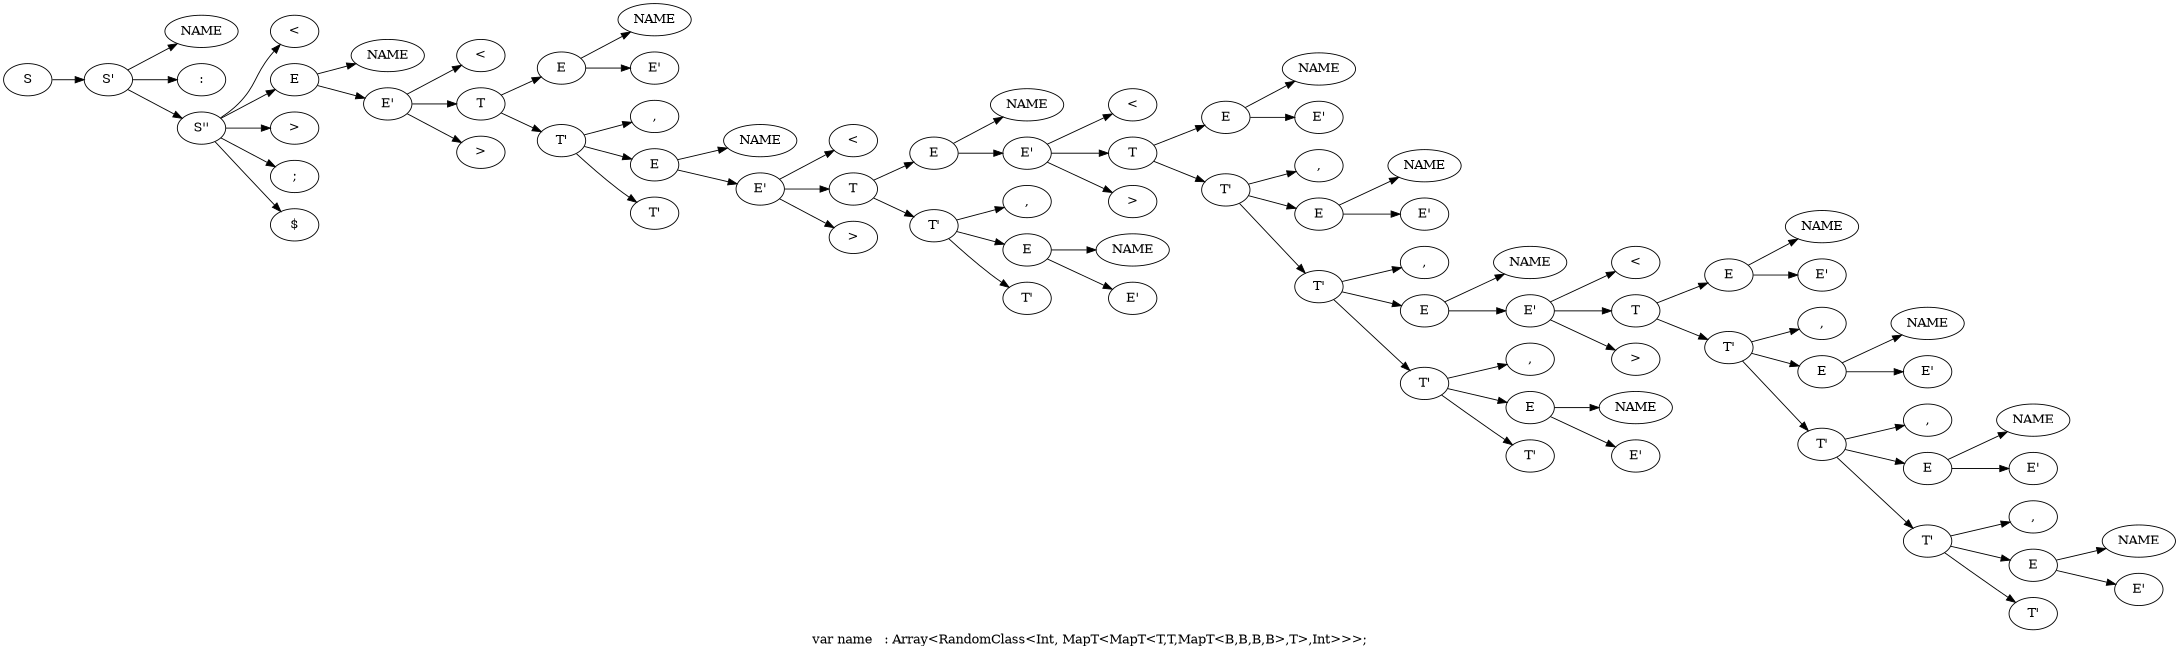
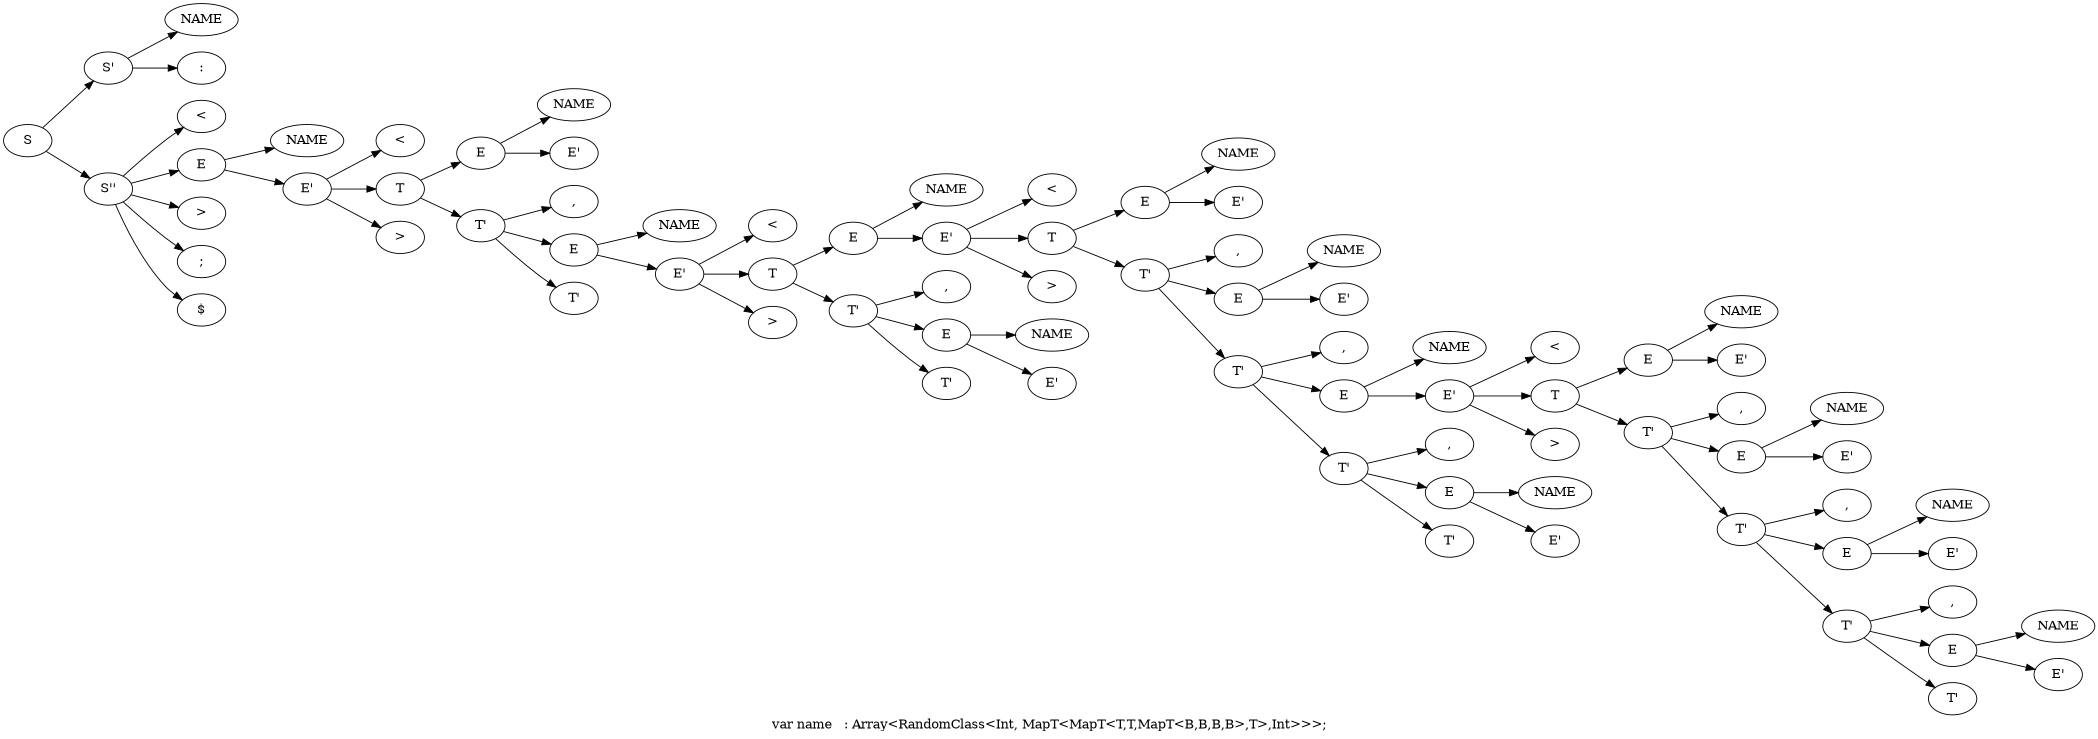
edge "S'" -> "S''": now "S" -> "S''"
